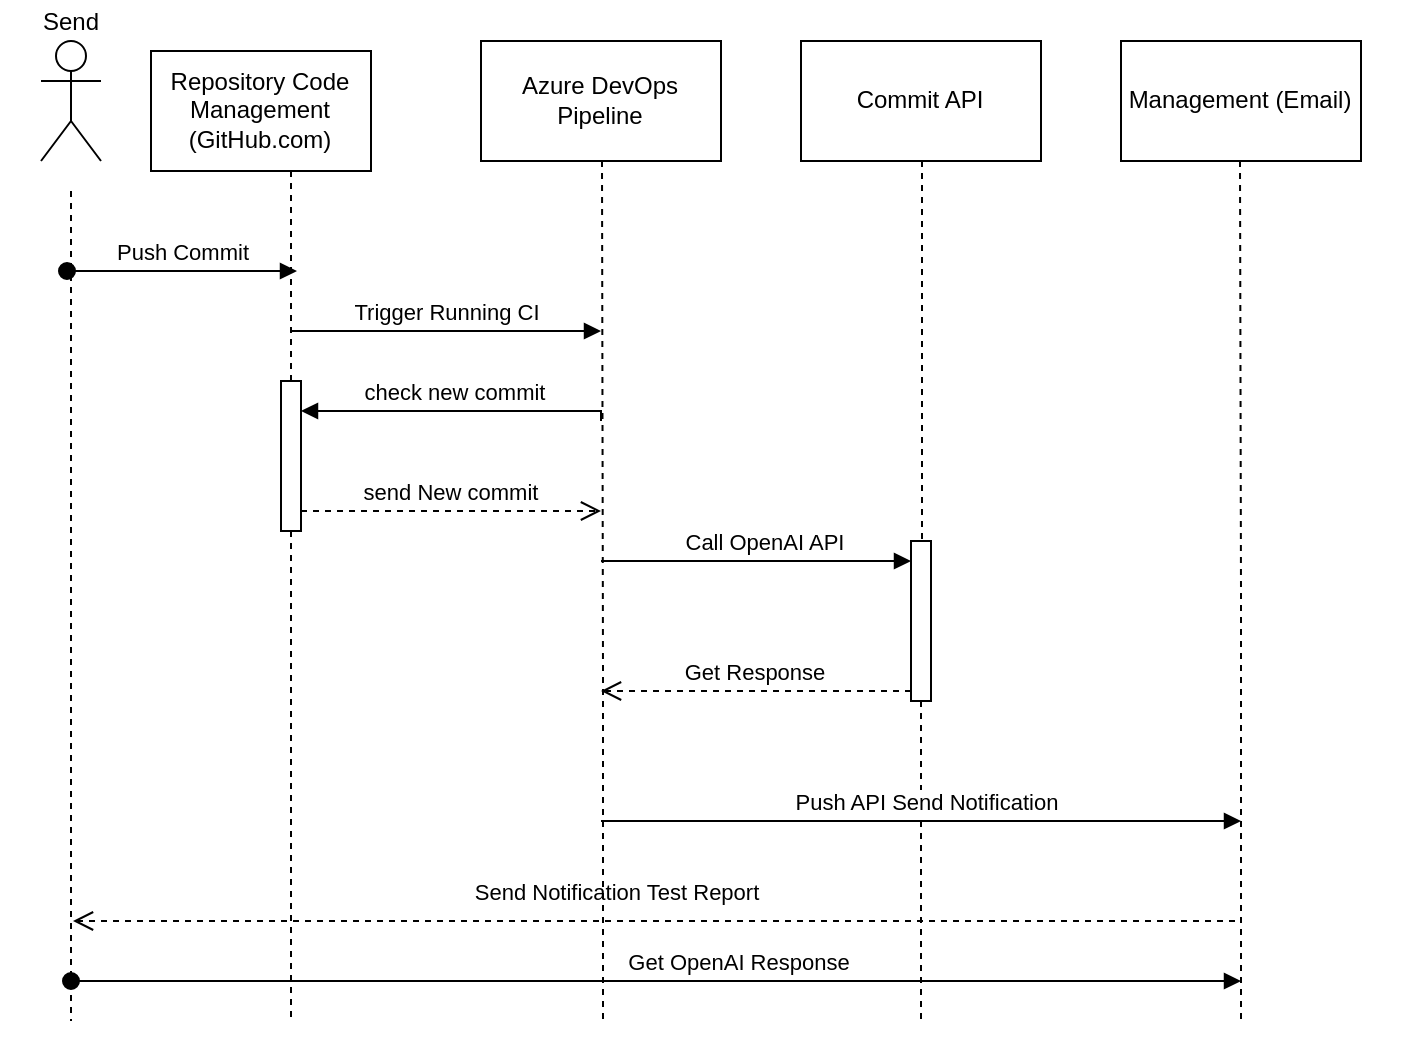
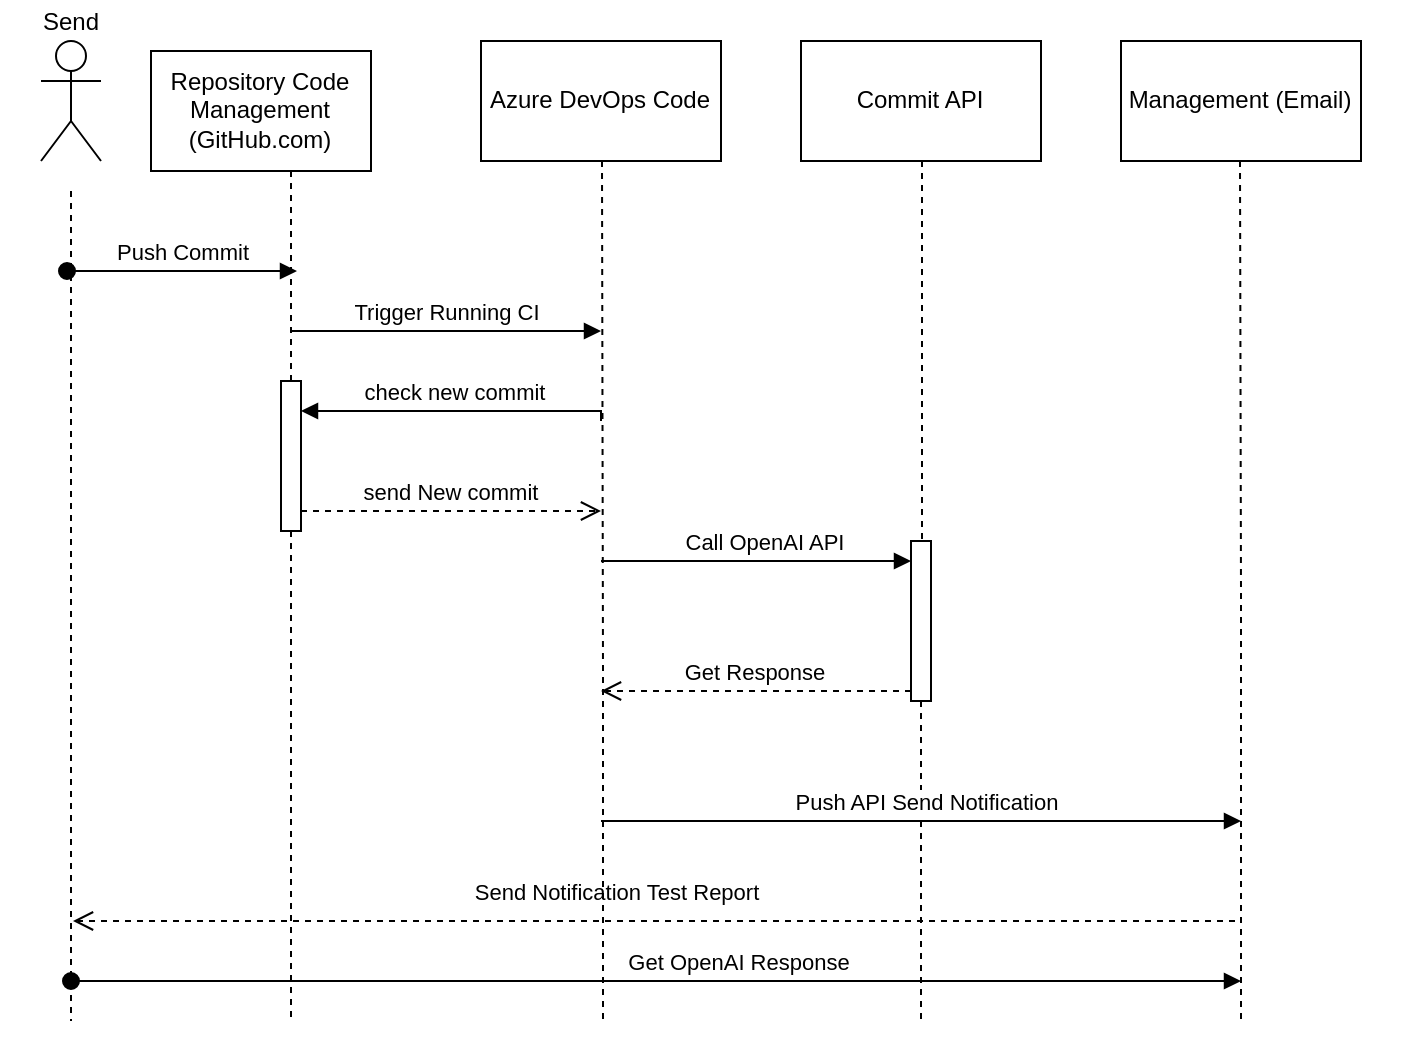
node "Azure DevOps Pipeline": label "Azure DevOps Pipeline" -> "Azure DevOps Code"
